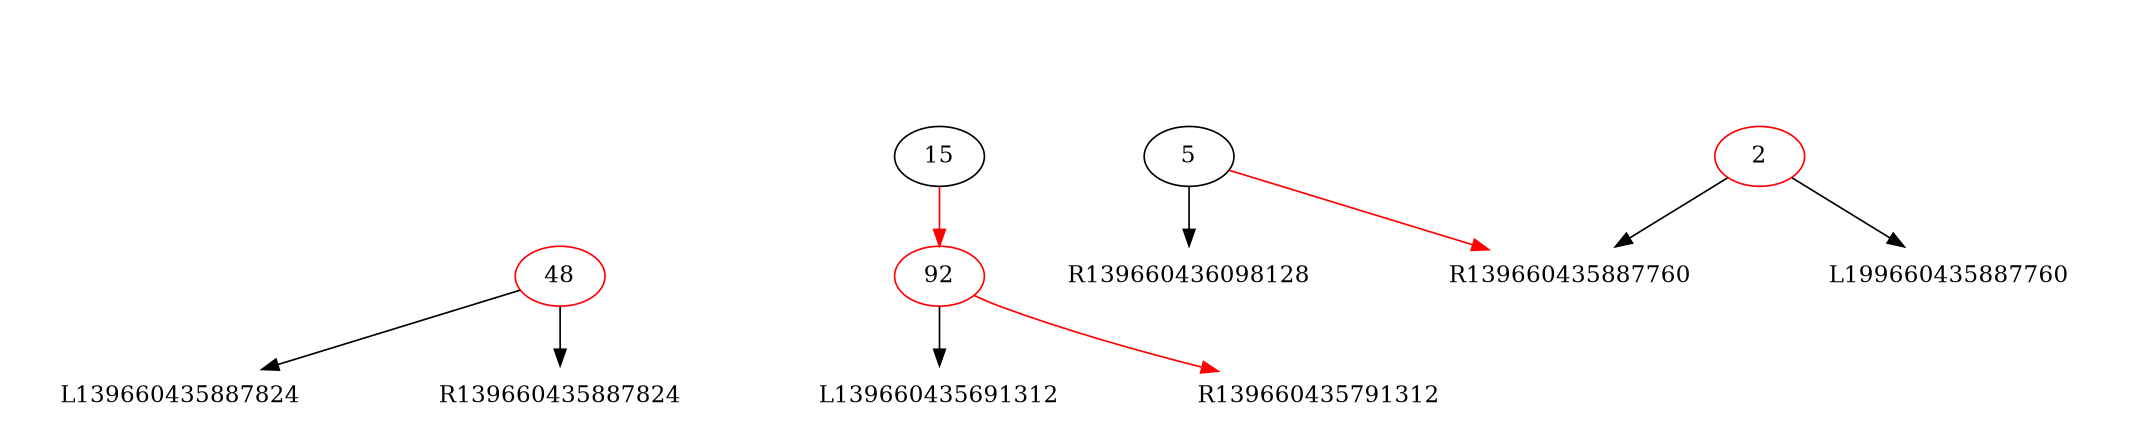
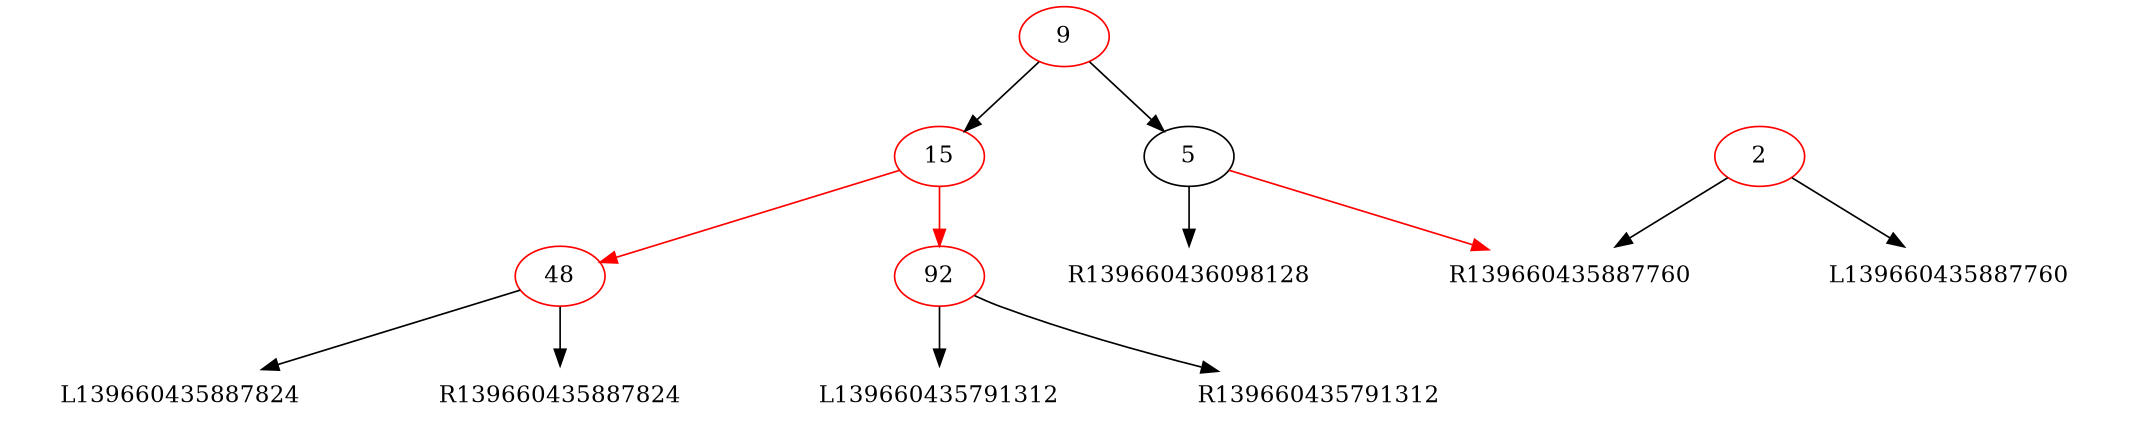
node "9": added
node "15": color black -> red
edge "15" -> "48": added
node "L199660435887760": label "L199660435887760" -> "L139660435887760"
edge "92" -> "R139660435791312": color red -> black
node "L139660435691312": label "L139660435691312" -> "L139660435791312"
